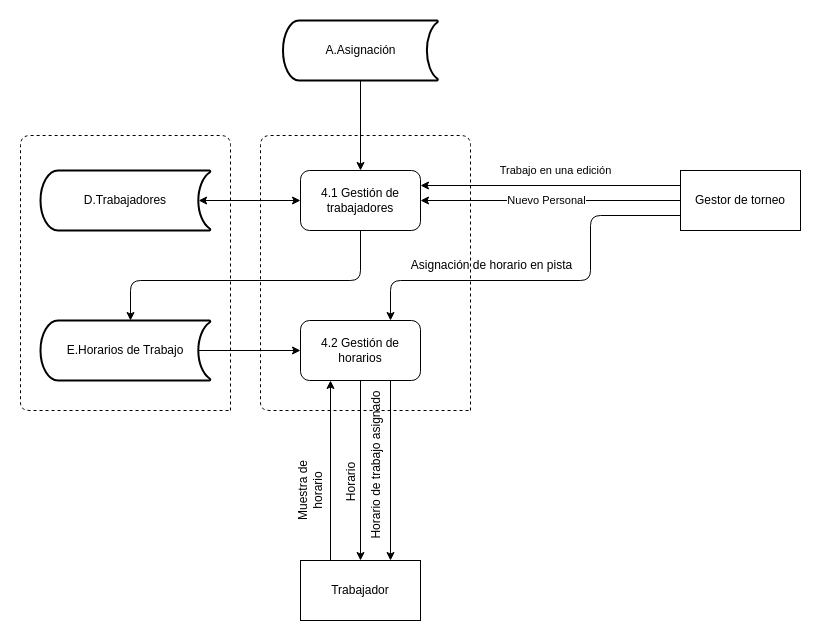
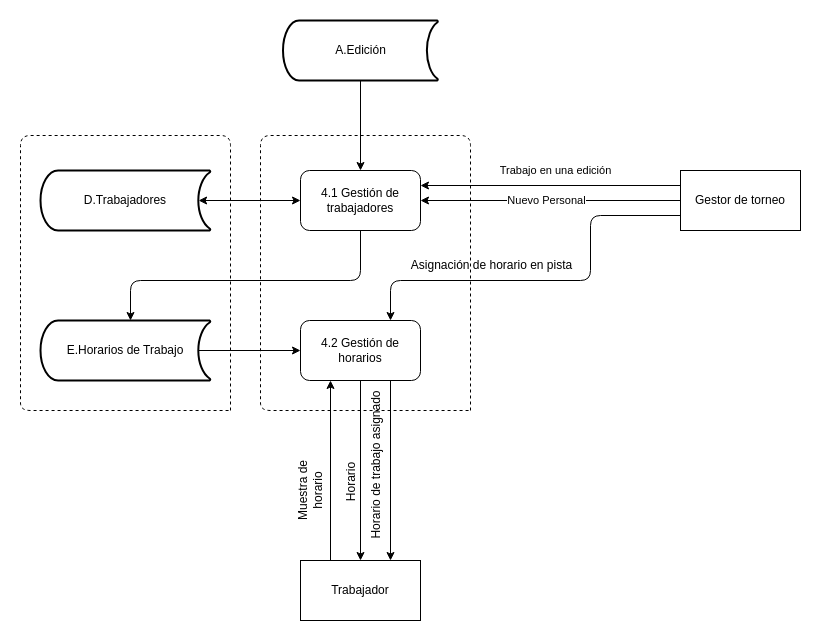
node "A.Asignación": label "A.Asignación" -> "A.Edición"
